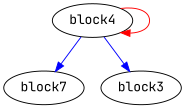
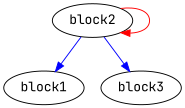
node "block4": label "block4" -> "block2"
node "block7": label "block7" -> "block1"
